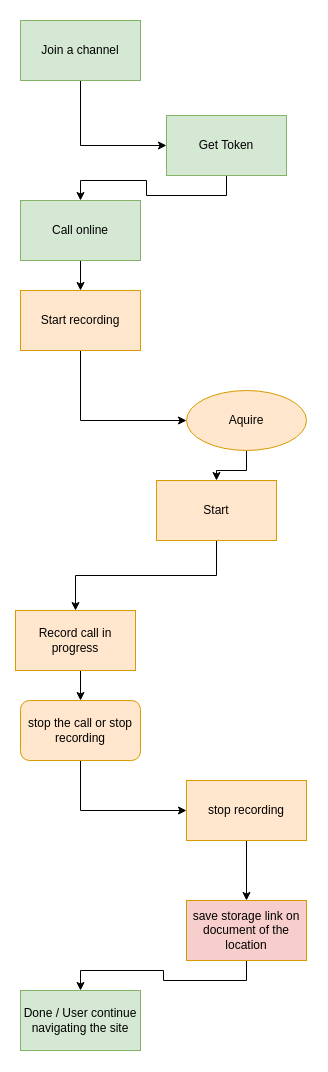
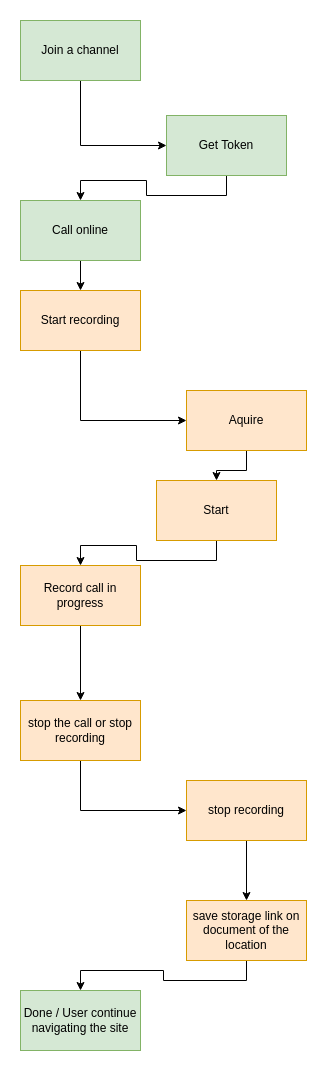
node "Aquire": shape ellipse -> rectangle
node "Record call in progress": moved (76, 641) -> (81, 596)
node "stop the call or stop recording": shape rounded rectangle -> rectangle
node "save storage link on document of the location": fillcolor #f8cecc -> #ffe6cc
